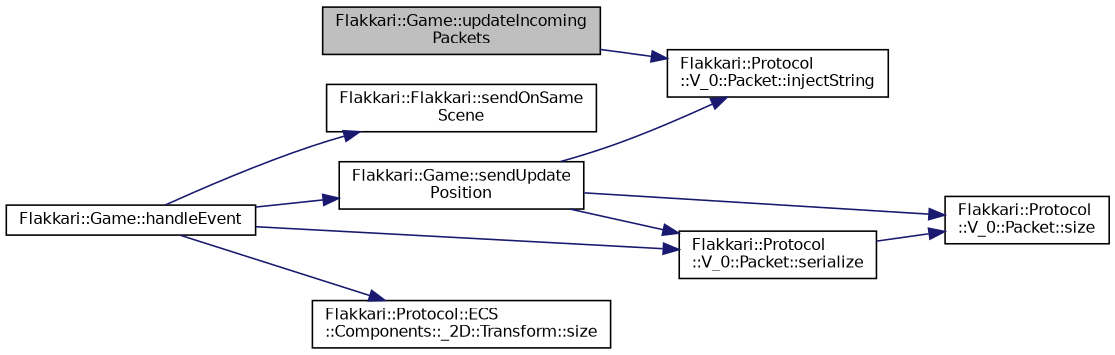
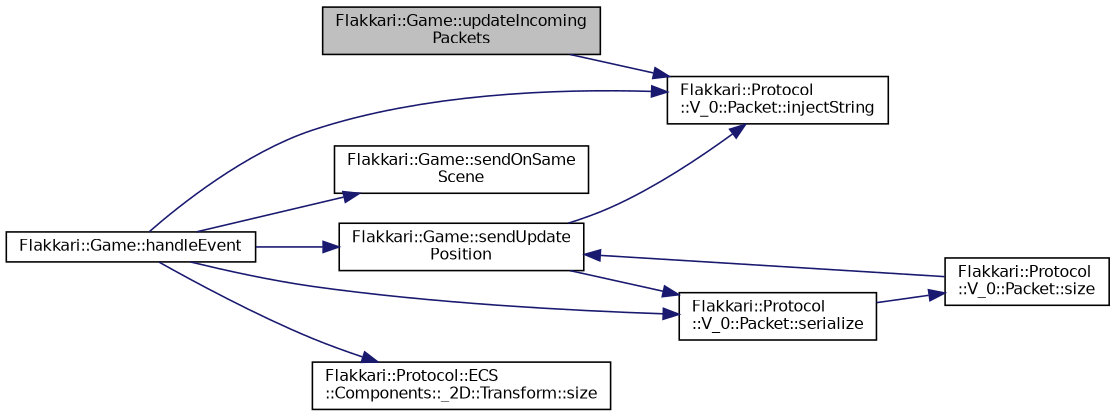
node "Flakkari::Flakkari::sendOnSame Scene": label "Flakkari::Flakkari::sendOnSame Scene" -> "Flakkari::Game::sendOnSame Scene"
edge "Flakkari::Game::handleEvent" -> "Flakkari::Protocol ::V_0::Packet::injectString": added
edge "Flakkari::Game::sendUpdate Position" -> "Flakkari::Protocol ::V_0::Packet::size": reversed
